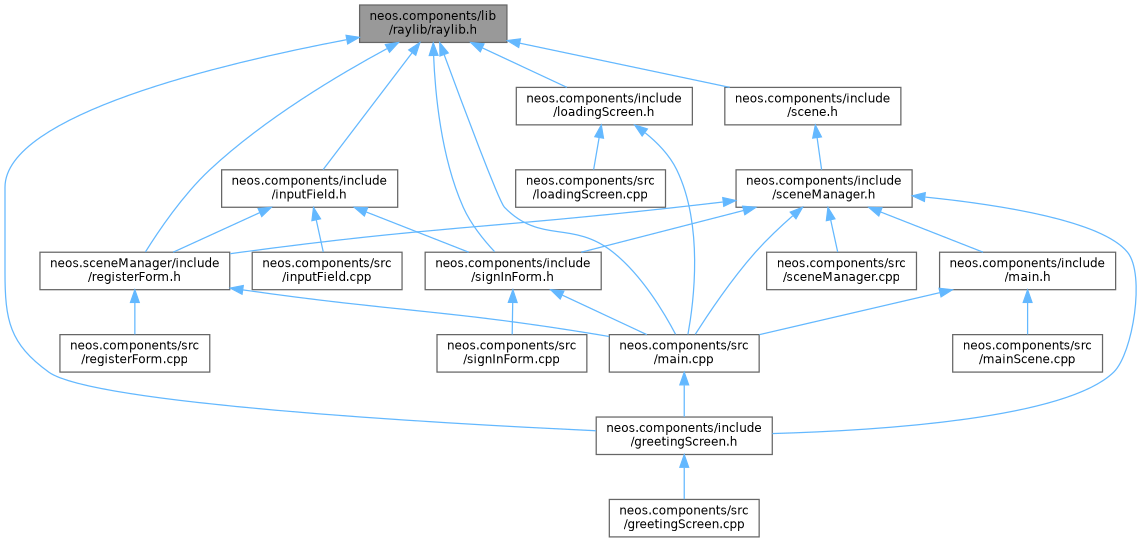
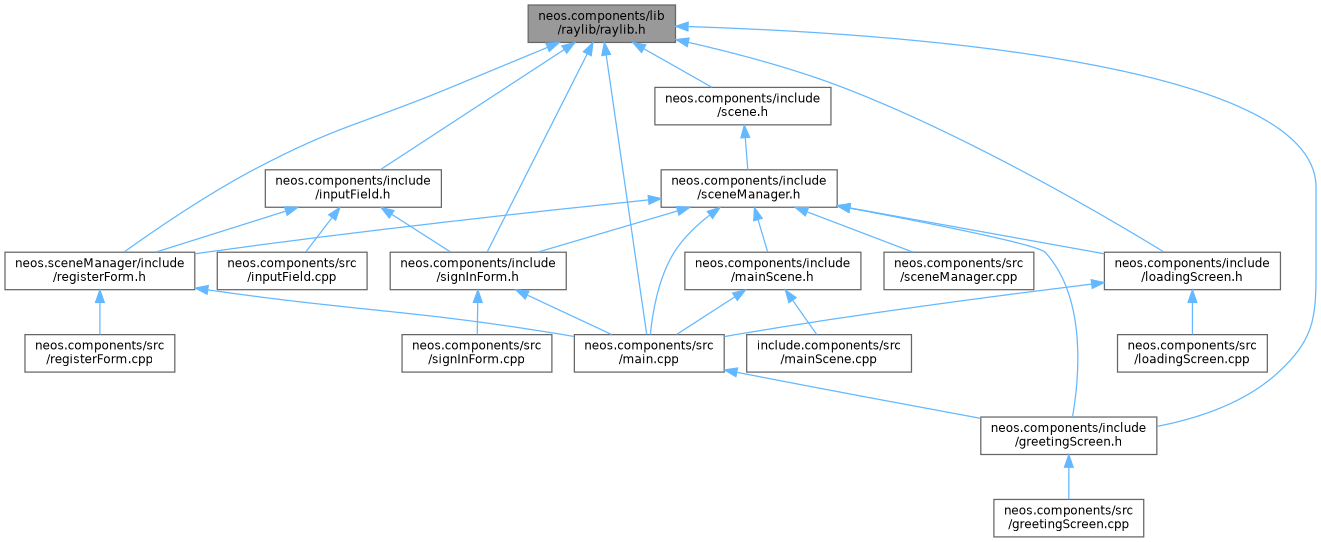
edge "neos.components/include /loadingScreen.h" -> "neos.components/include /sceneManager.h": added
node "neos.components/include /main.h": label "neos.components/include /main.h" -> "neos.components/include /mainScene.h"
node "neos.components/src /mainScene.cpp": label "neos.components/src /mainScene.cpp" -> "include.components/src /mainScene.cpp"
